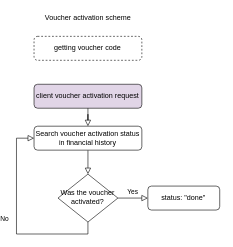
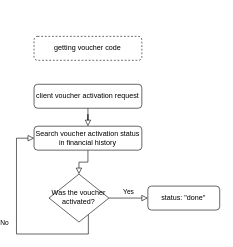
node "Voucher activation scheme": removed
node "client voucher activation request": fillcolor #e1d5e7 -> #ffffff
node "Was the voucher activated?": moved (88, 198) -> (79, 198)
